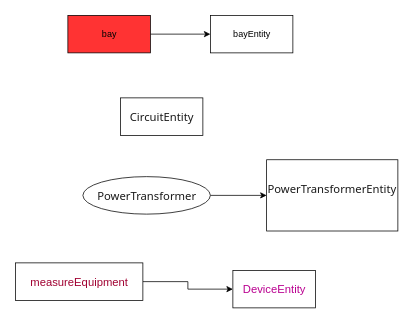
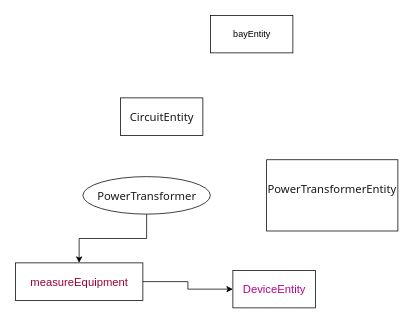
node "bay": removed
edge "bay" -> "bayEntity": removed
edge "PowerTransformer" -> "PowerTransformerEntity": now "PowerTransformer" -> "measureEquipment"
